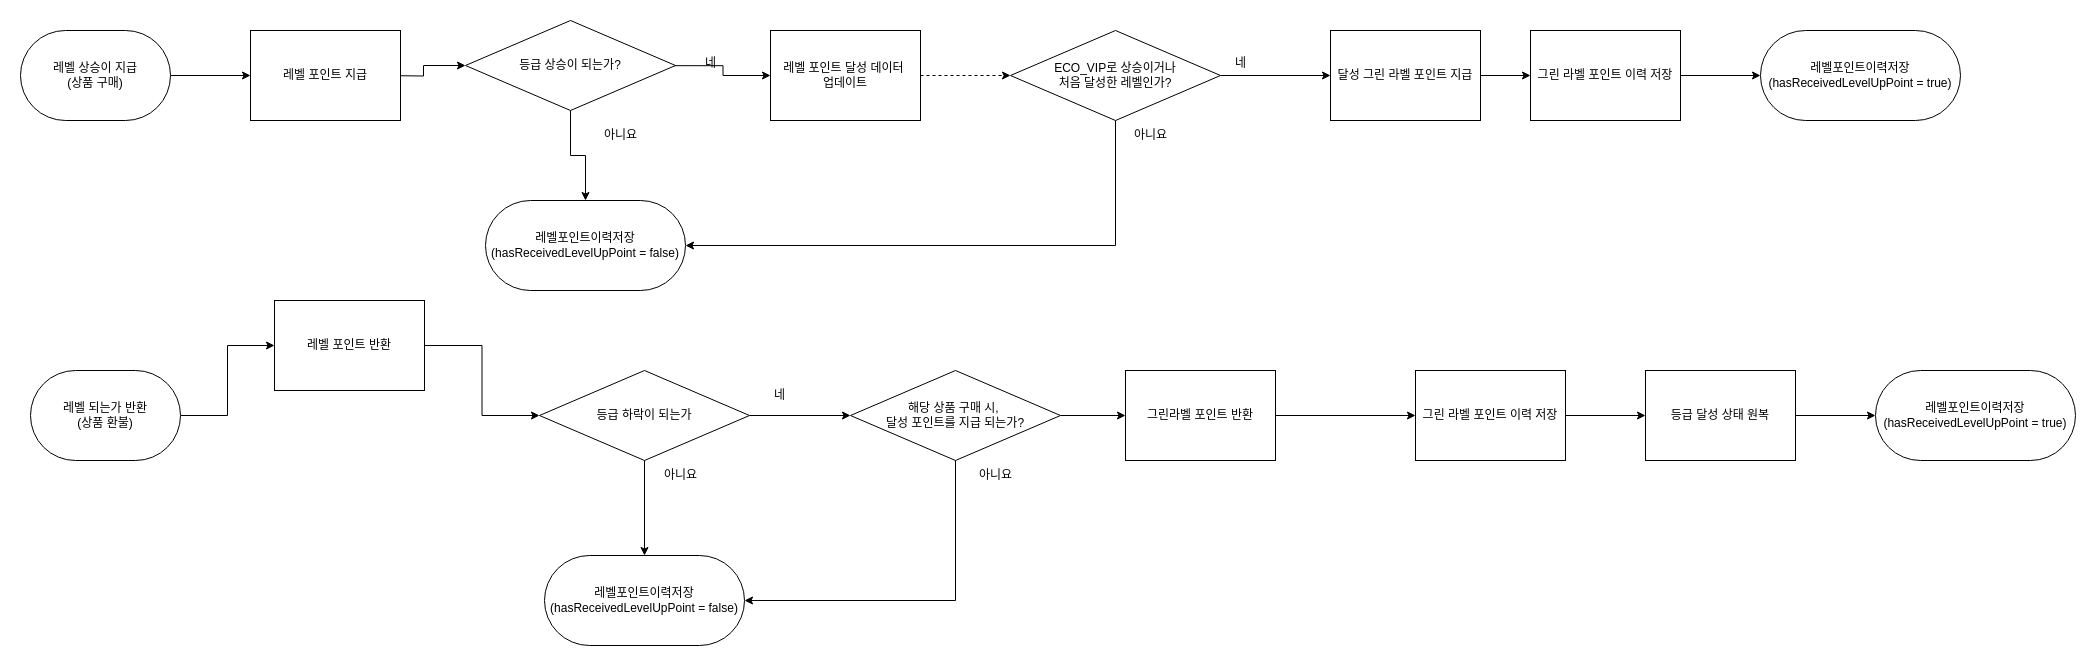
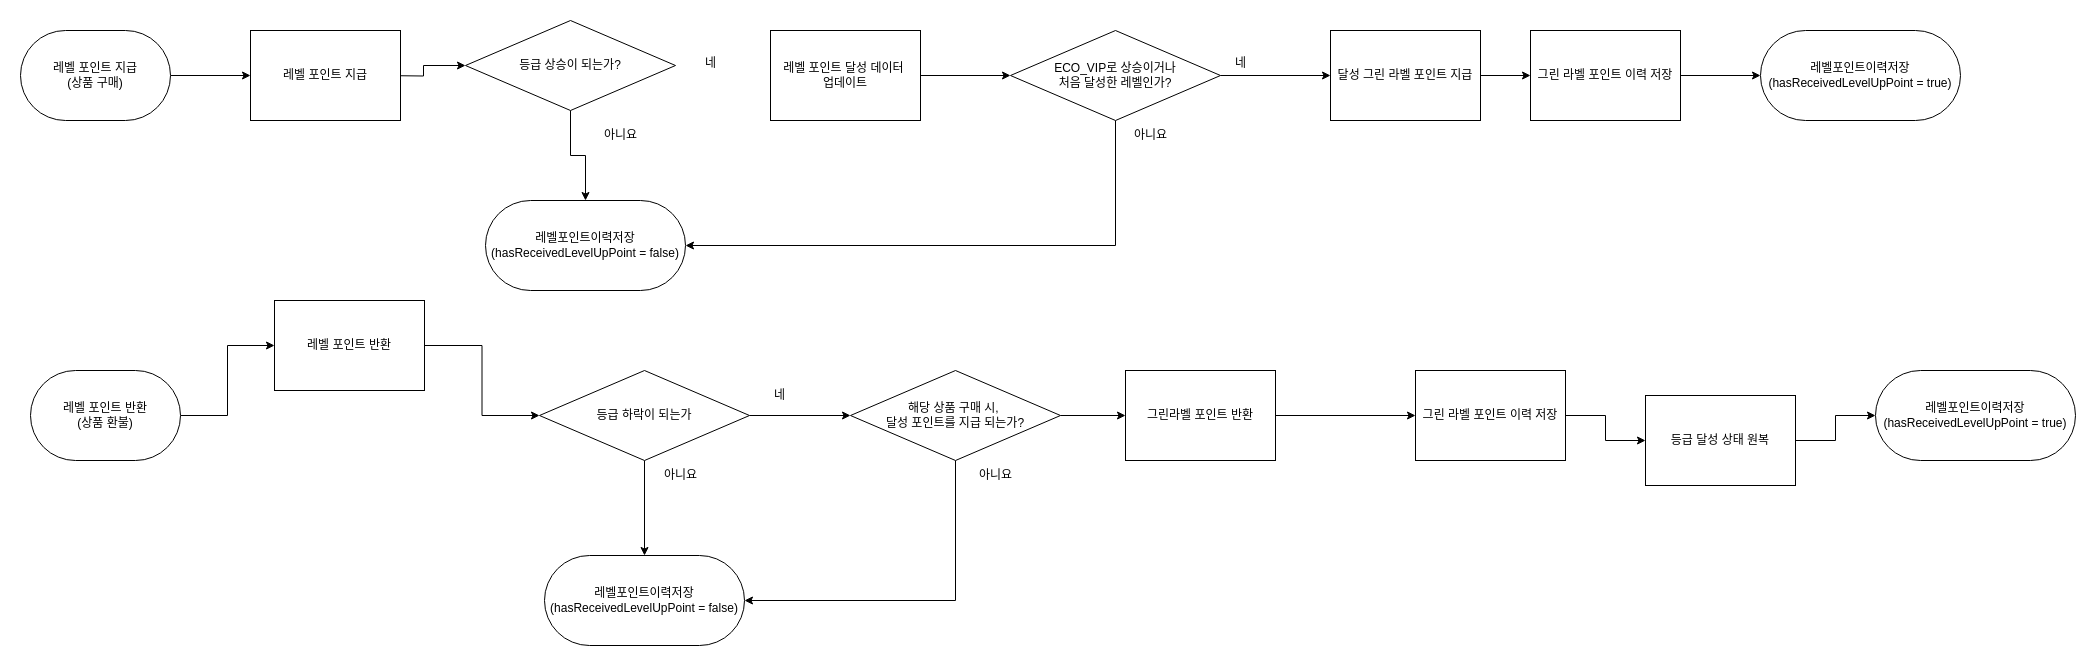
edge "등급 상승이 되는가?" -> "레벨 포인트 달성 데이터 업데이트": removed
node "레벨 상승이 지급 (상품 구매)": label "레벨 상승이 지급 (상품 구매)" -> "레벨 포인트 지급 (상품 구매)"
edge "레벨 포인트 달성 데이터 업데이트" -> "ECO_VIP로 상승이거나 처음 달성한 레벨인가?": style dashed -> solid
node "레벨 되는가 반환 (상품 환불)": label "레벨 되는가 반환 (상품 환불)" -> "레벨 포인트 반환 (상품 환불)"
node "등급 달성 상태 원복": moved (1721, 416) -> (1721, 441)
